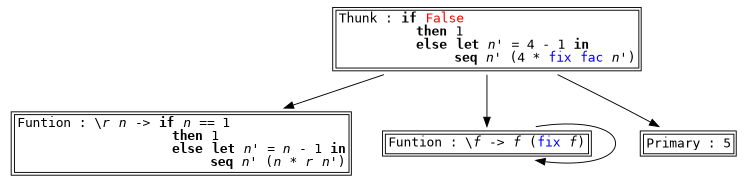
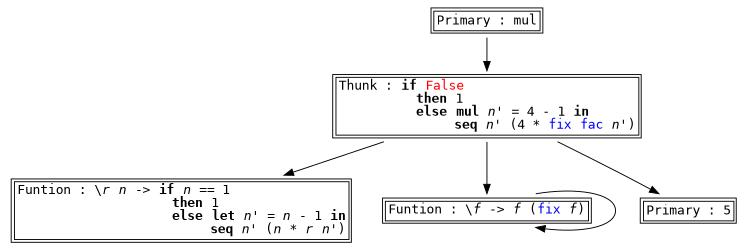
node "Primary : mul": added
node "Thunk :": text "let" -> "mul"
